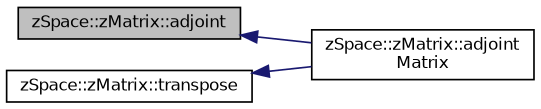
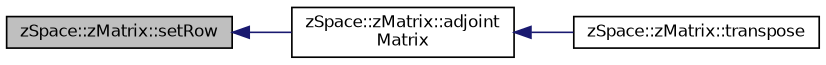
node "zSpace::zMatrix::adjoint": label "zSpace::zMatrix::adjoint" -> "zSpace::zMatrix::setRow"
edge "zSpace::zMatrix::adjoint Matrix" -> "zSpace::zMatrix::transpose": reversed
